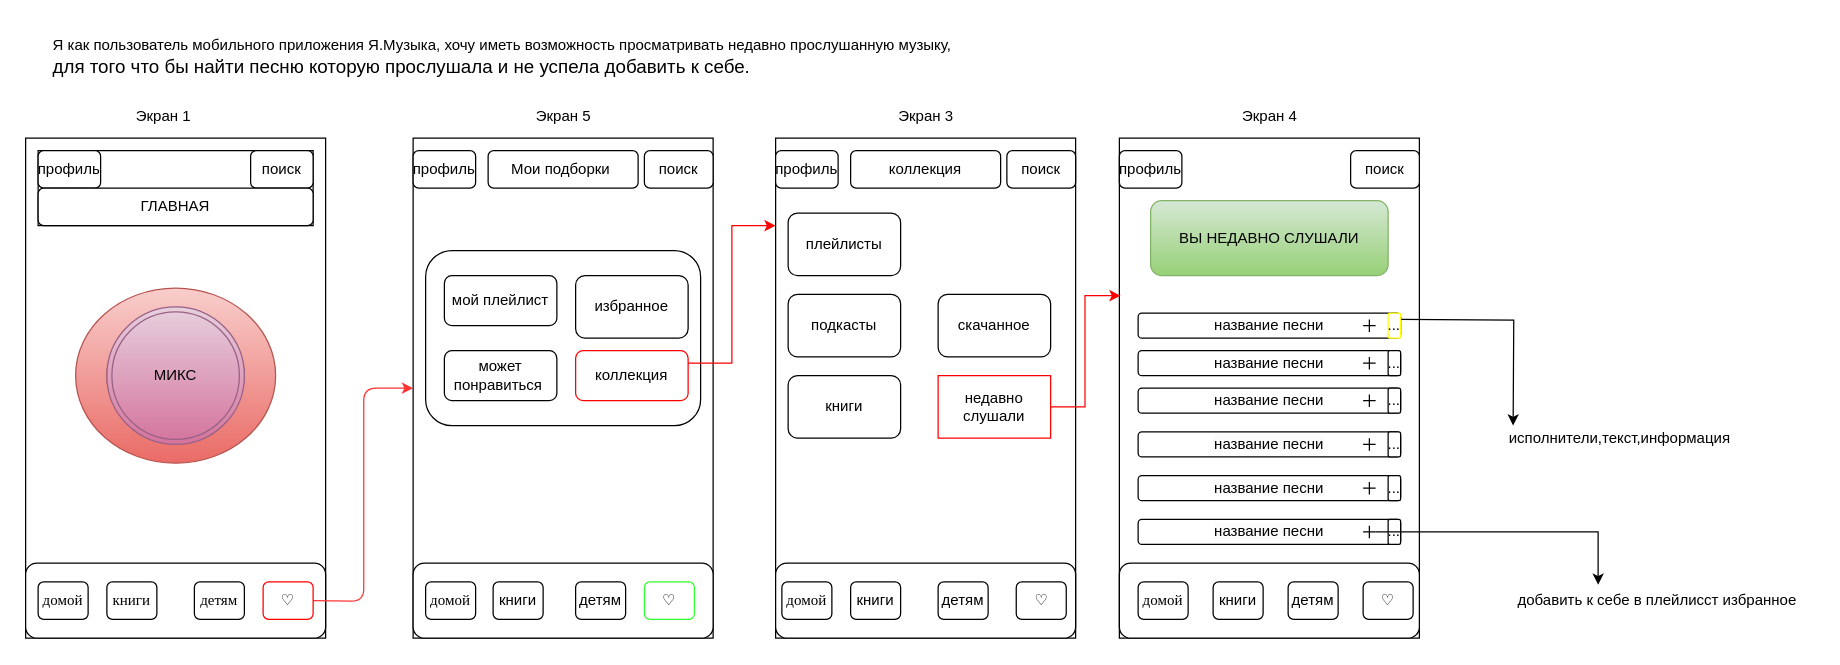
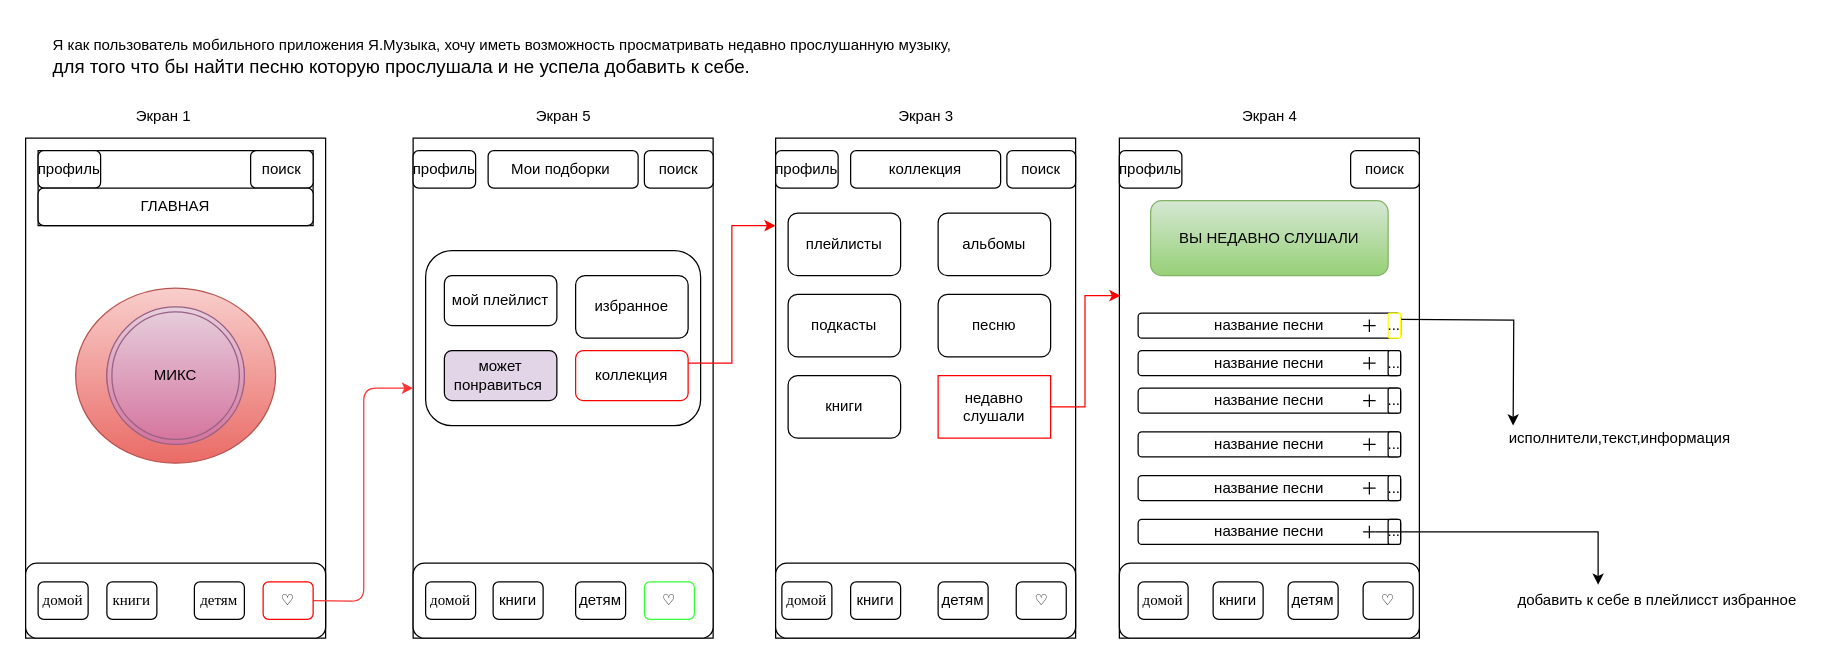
node "альбомы": added
node "скачанное": label "скачанное" -> "песню"
node "может понравиться": fillcolor #ffffff -> #e1d5e7
